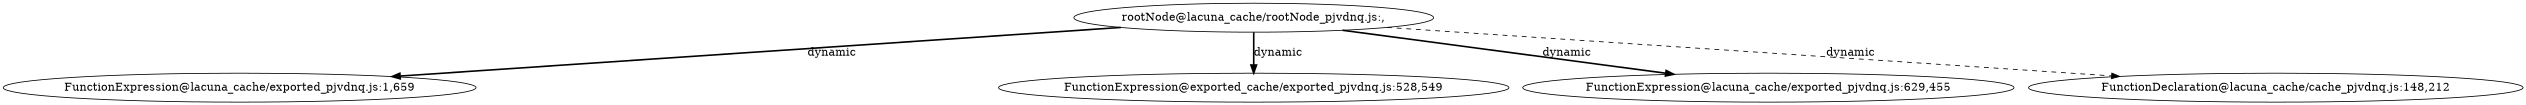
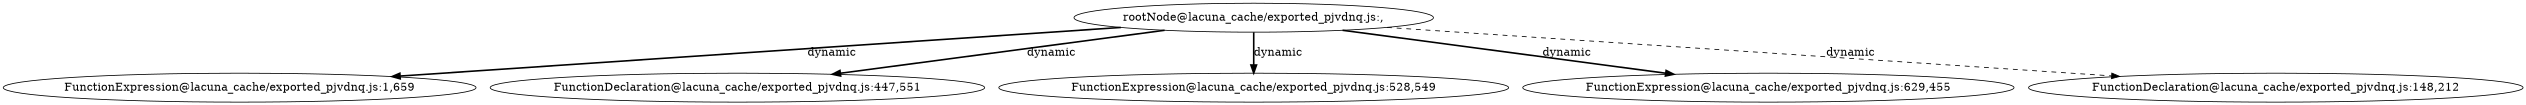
node "rootNode@lacuna_cache/rootNode_pjvdnq.js:,": label "rootNode@lacuna_cache/rootNode_pjvdnq.js:," -> "rootNode@lacuna_cache/exported_pjvdnq.js:,"
node "FunctionDeclaration@lacuna_cache/exported_pjvdnq.js:447,551": added
node "FunctionExpression@exported_cache/exported_pjvdnq.js:528,549": label "FunctionExpression@exported_cache/exported_pjvdnq.js:528,549" -> "FunctionExpression@lacuna_cache/exported_pjvdnq.js:528,549"
node "FunctionDeclaration@lacuna_cache/cache_pjvdnq.js:148,212": label "FunctionDeclaration@lacuna_cache/cache_pjvdnq.js:148,212" -> "FunctionDeclaration@lacuna_cache/exported_pjvdnq.js:148,212"
